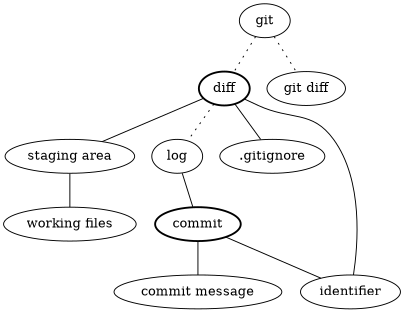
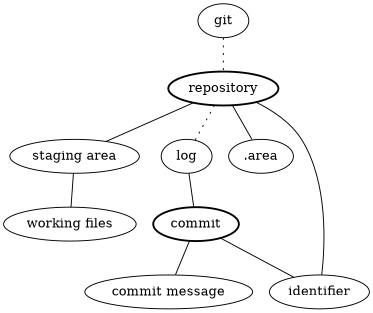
node "diff": label "diff" -> "repository"
node "git diff": removed
node ".gitignore": label ".gitignore" -> ".area"
